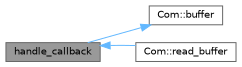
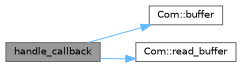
edge "Com::read_buffer" -> "handle_callback": reversed
